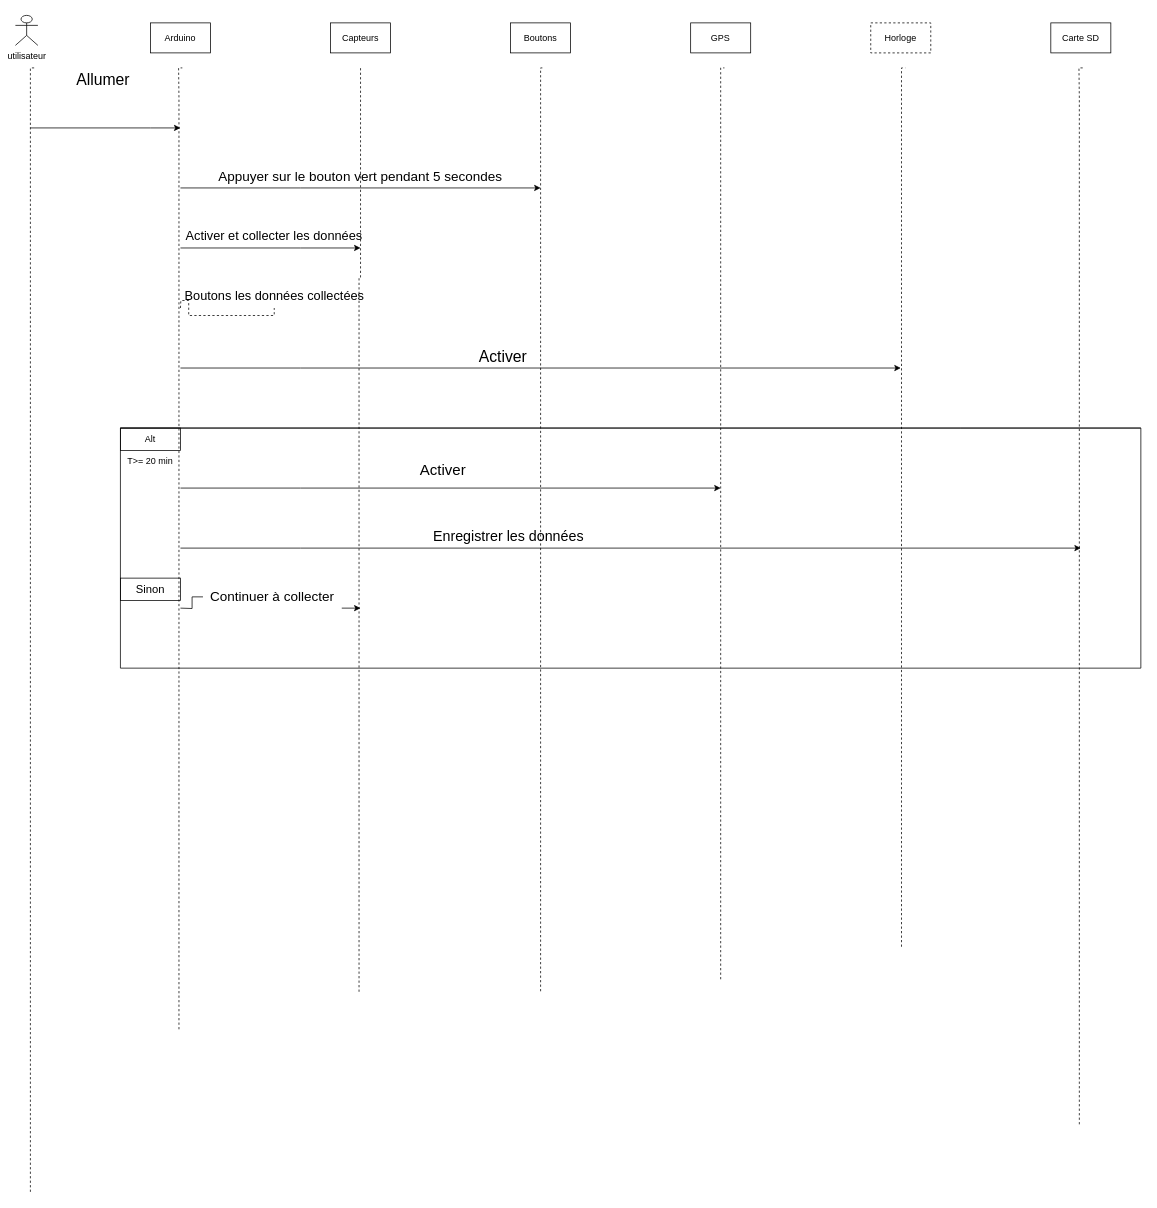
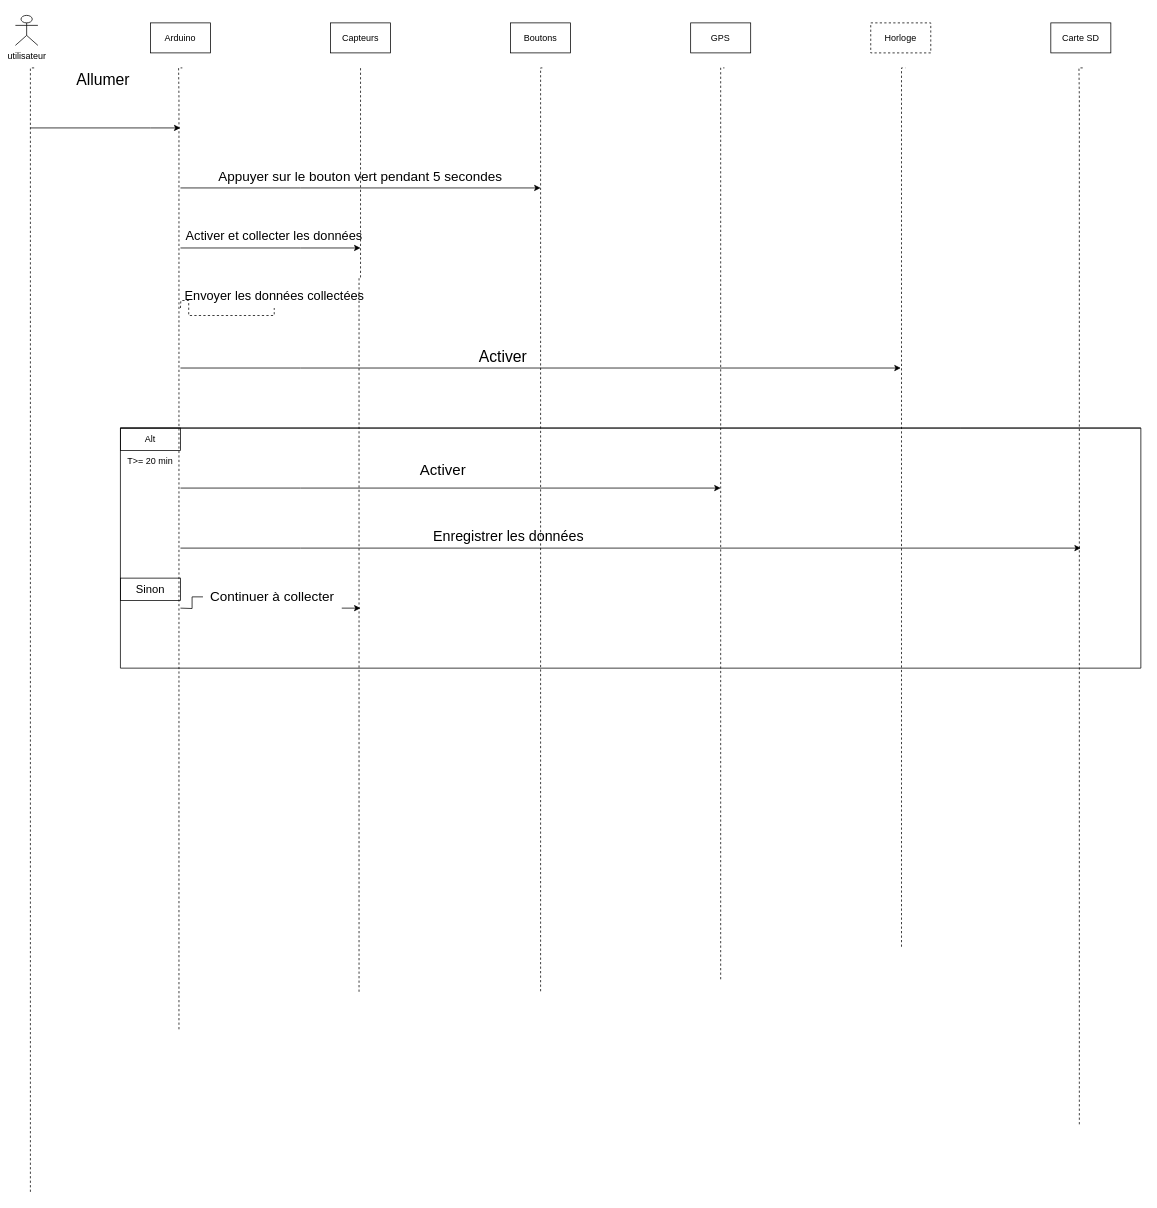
node "Boutons les données collectées": label "Boutons les données collectées" -> "Envoyer les données collectées"
